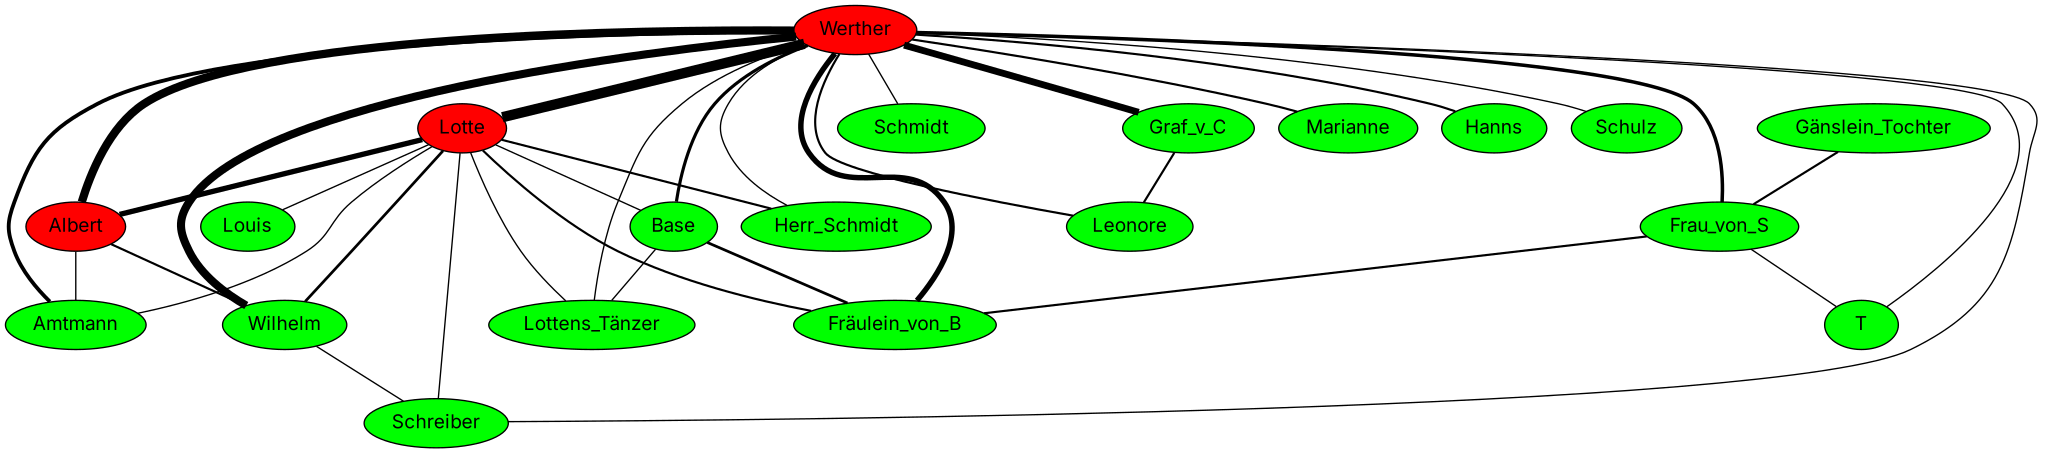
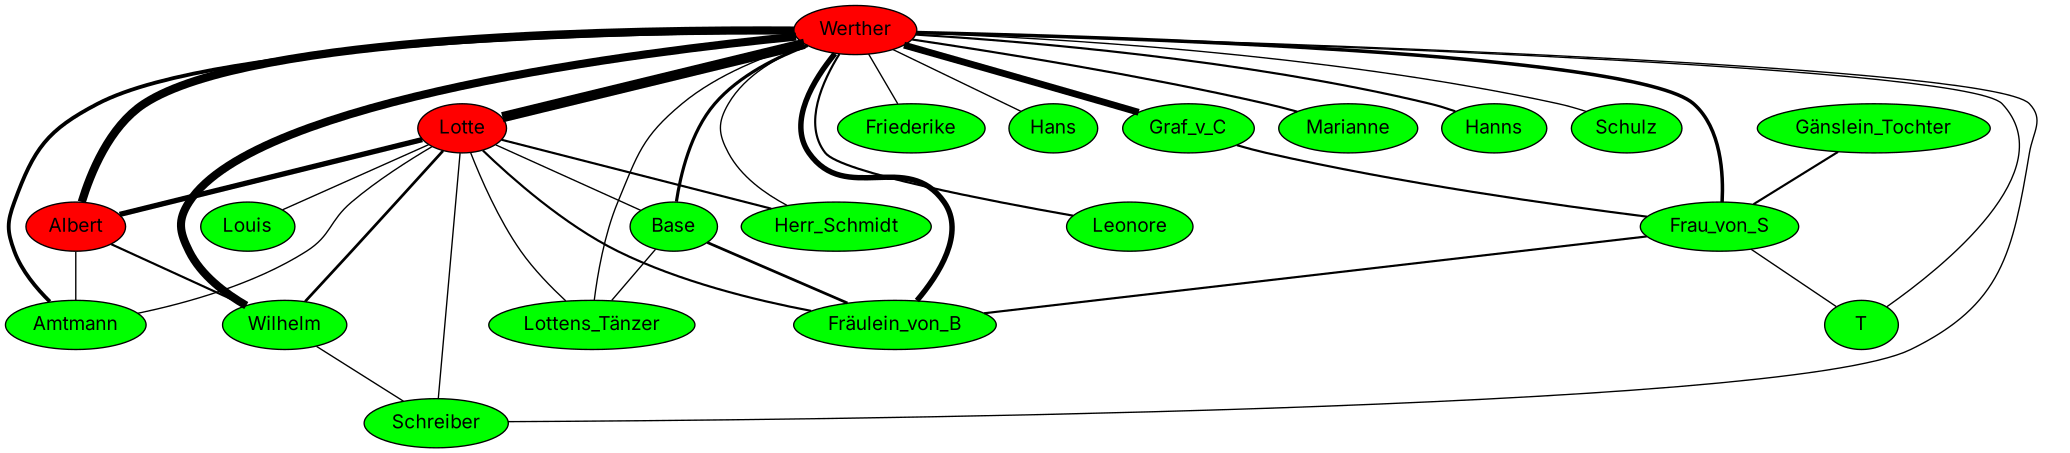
node "Schmidt": label "Schmidt" -> "Friederike"
node "Hans": added
edge "Graf_v_C" -- "Leonore": now "Graf_v_C" -- "Frau_von_S"
